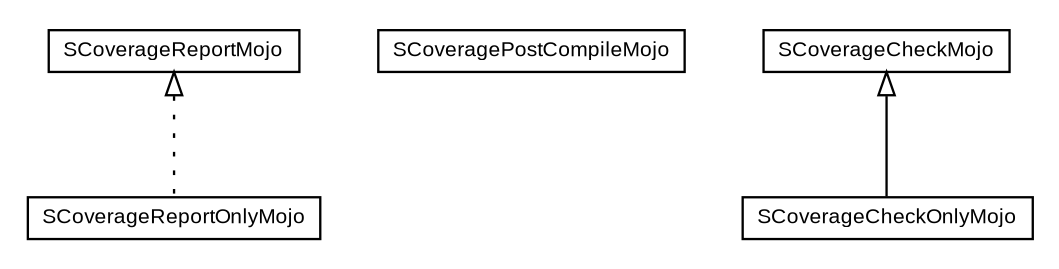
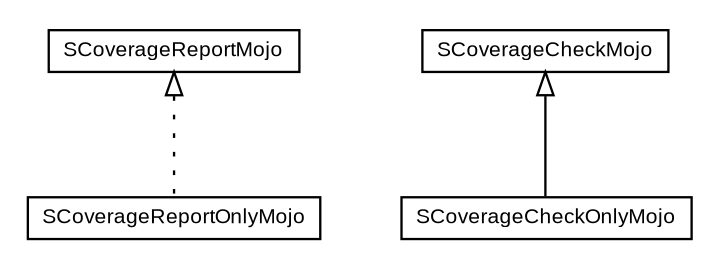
node "SCoveragePostCompileMojo": removed
